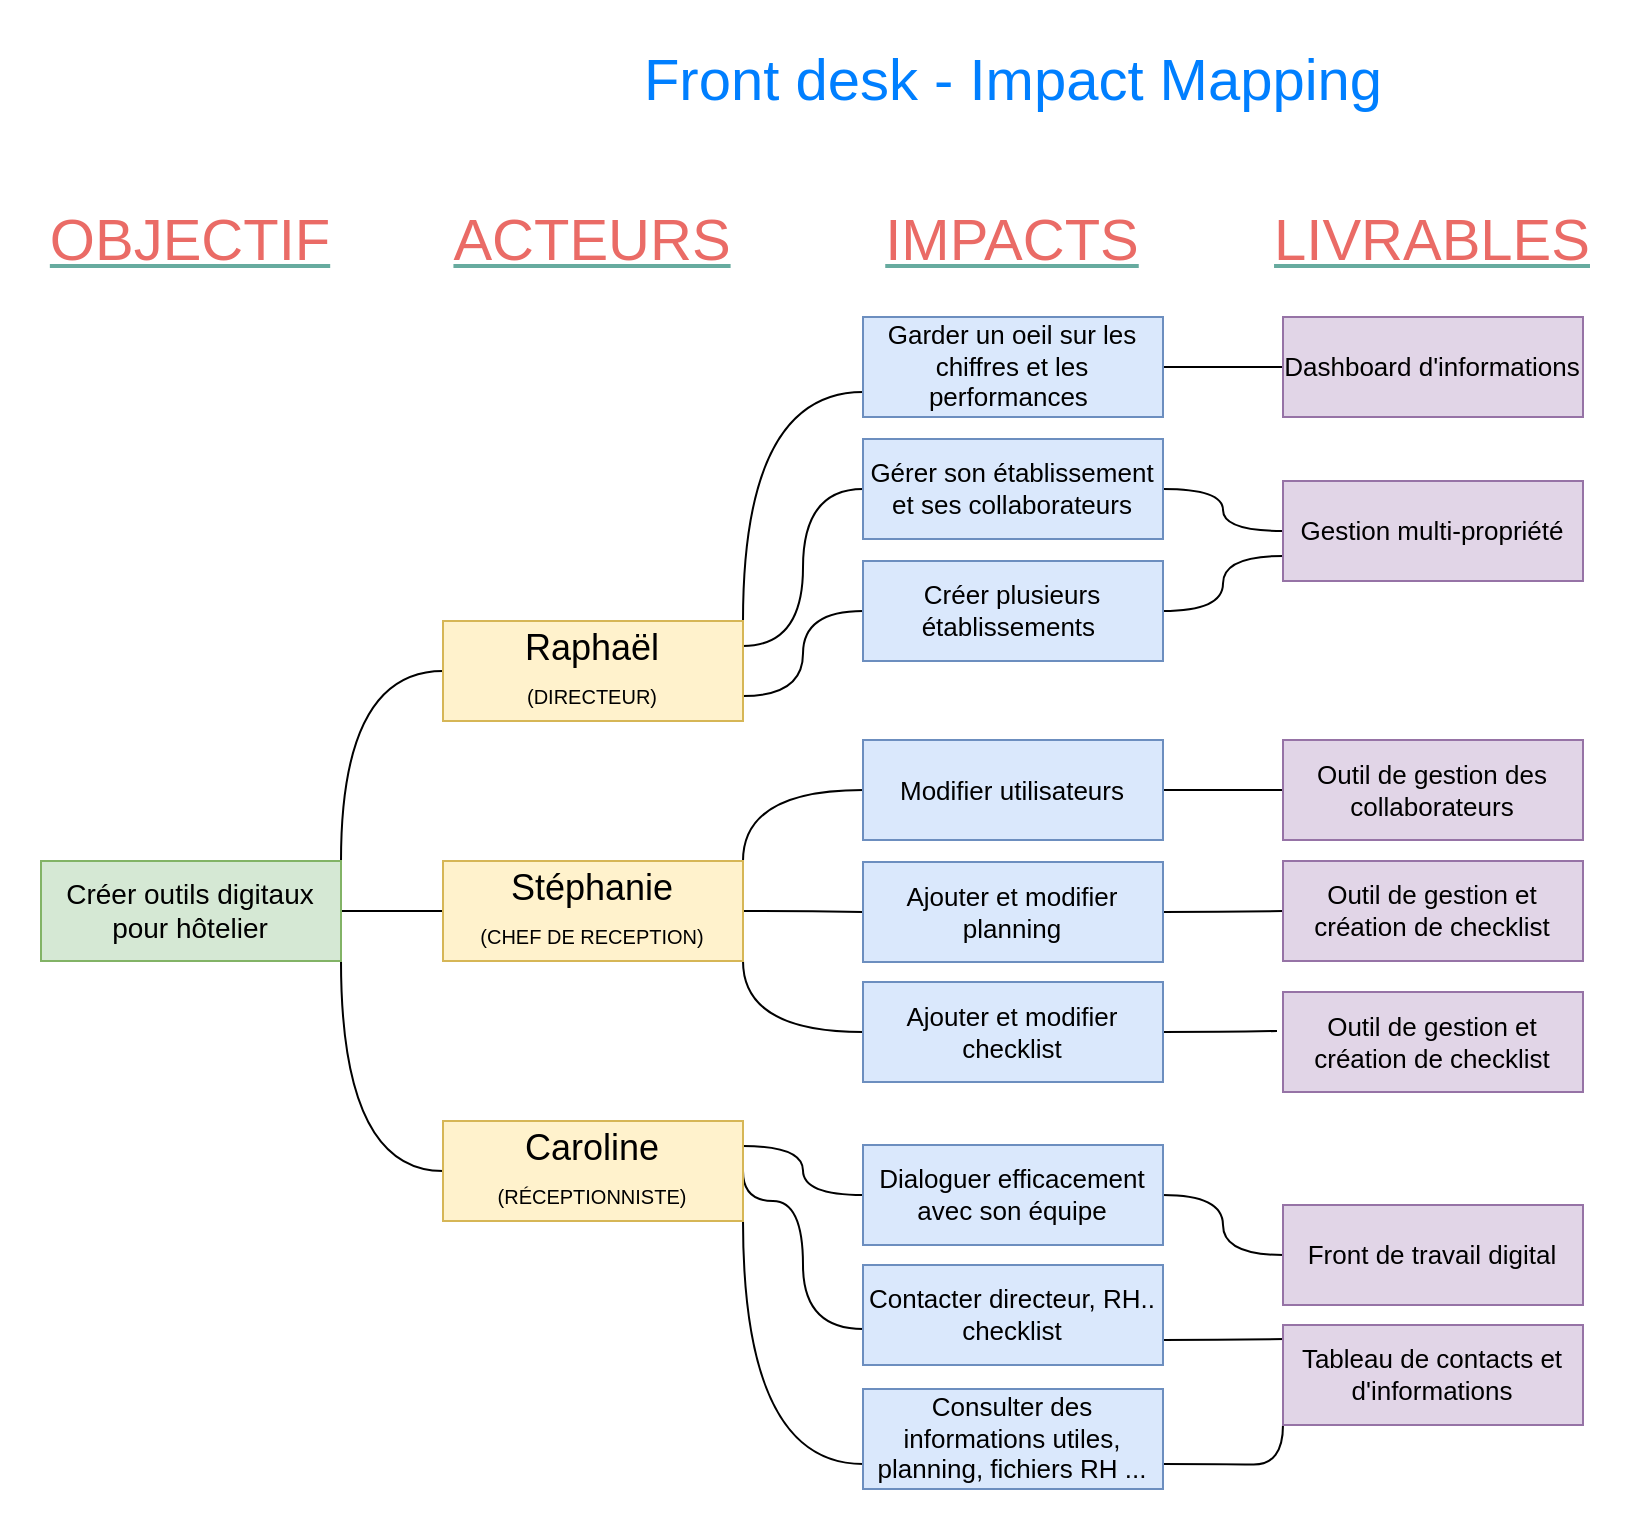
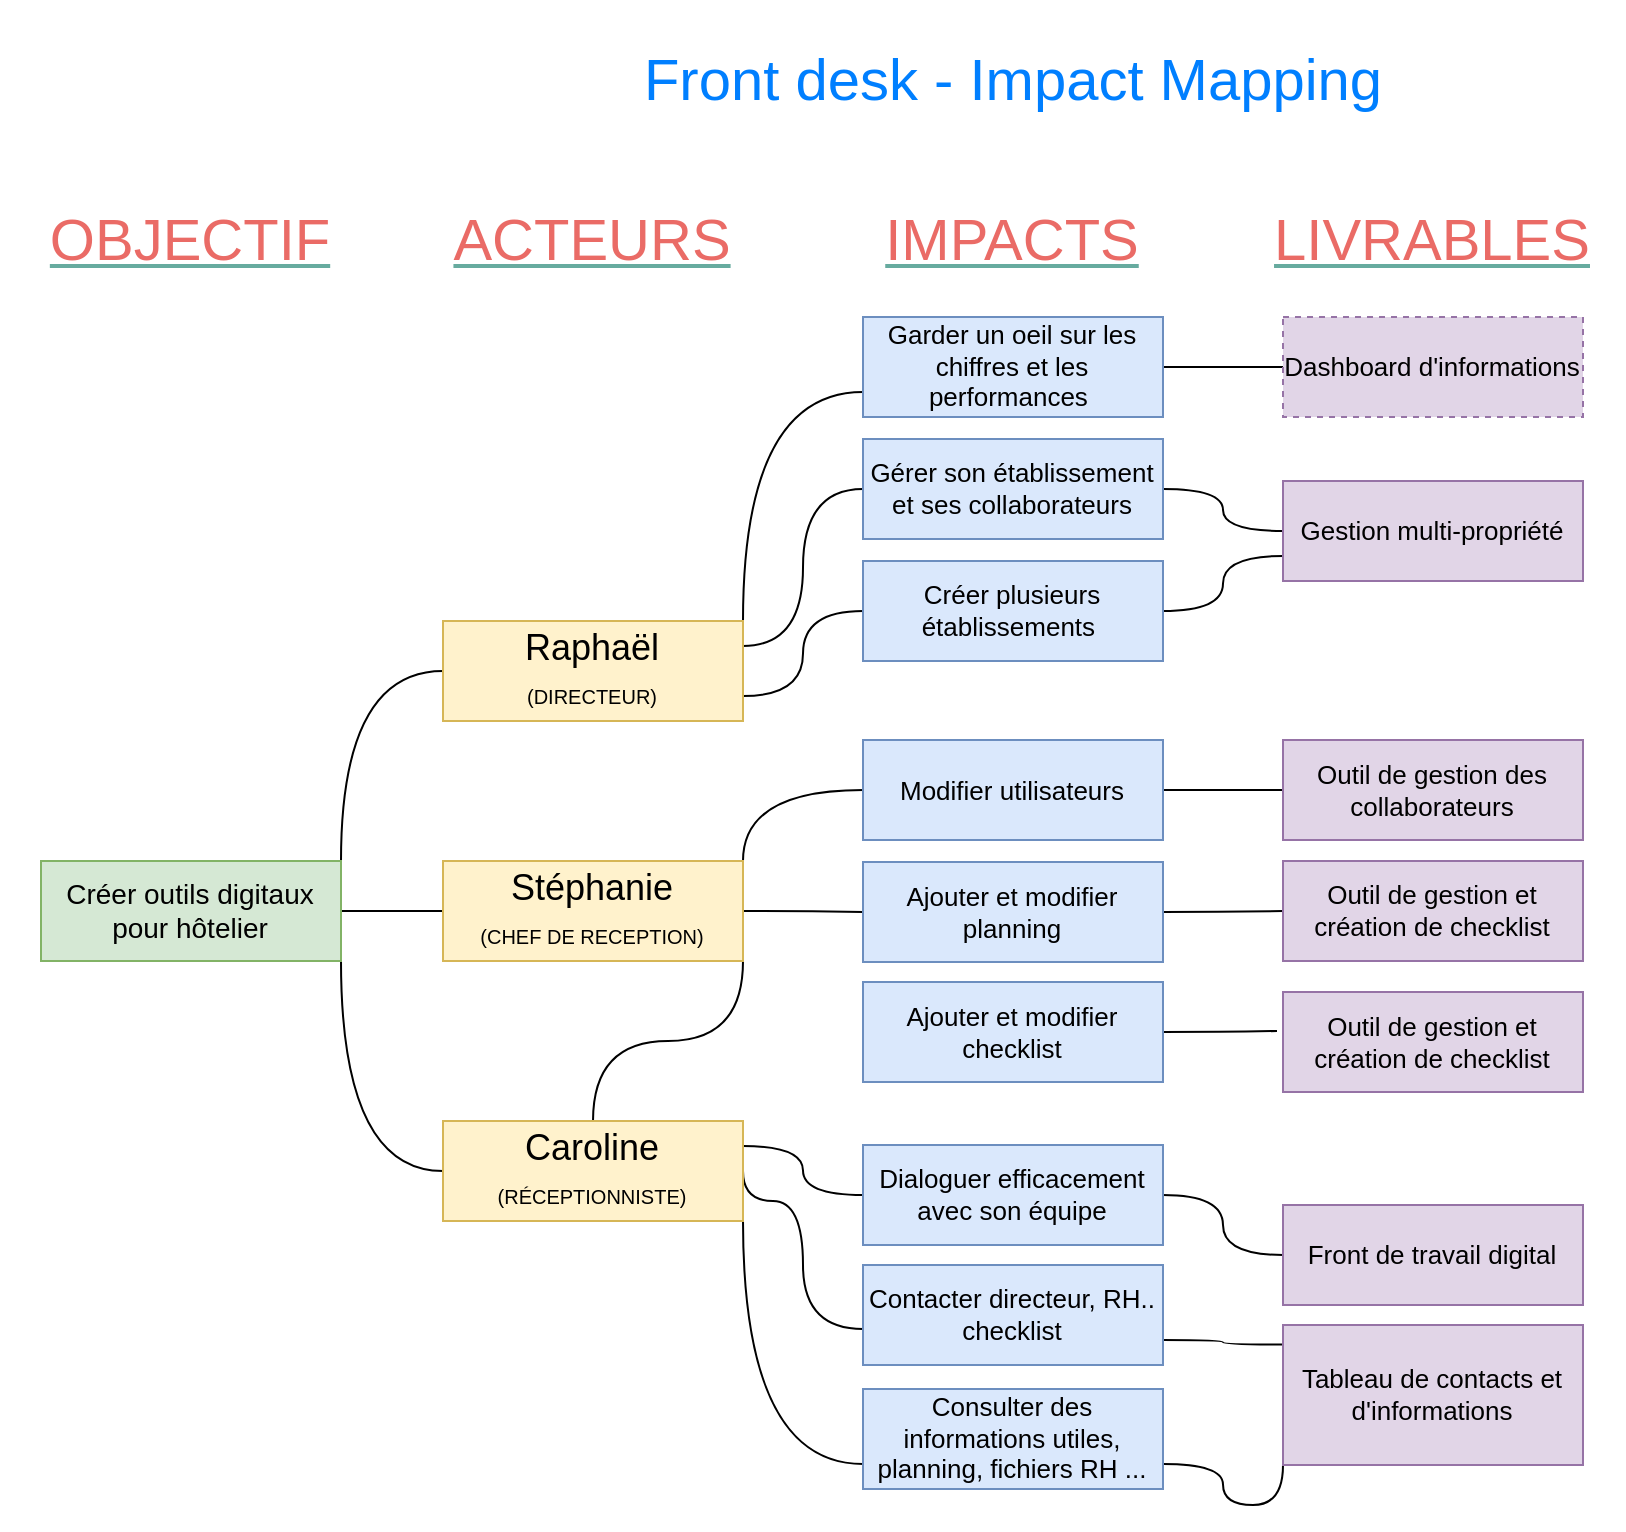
node "Dashboard d'informations": style solid -> dashed
edge "Stéphanie (CHEF DE RECEPTION)" -- "Ajouter et modifier checklist": now "Stéphanie (CHEF DE RECEPTION)" -- "Caroline(RÉCEPTIONNISTE)"
node "Tableau de contacts et d'informations": size 300x100 -> 300x140
